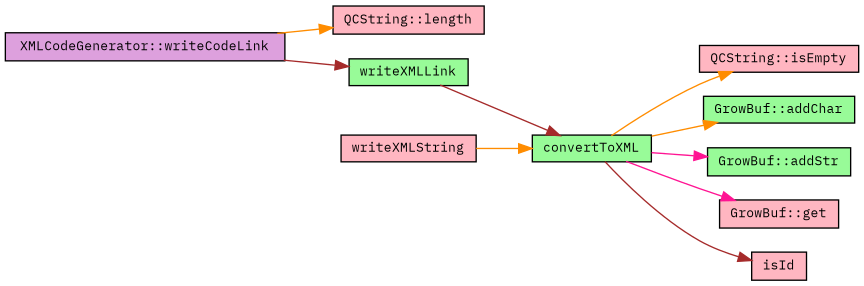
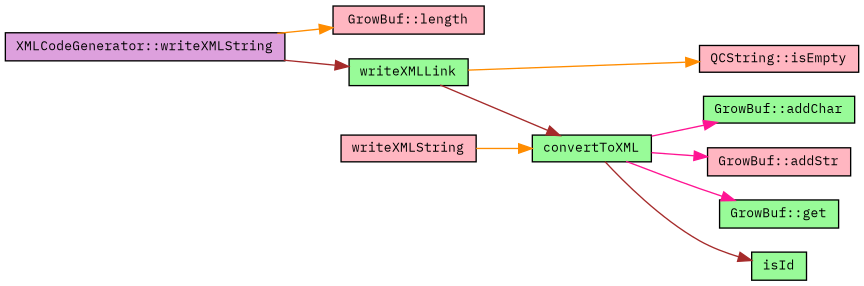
node "QCString::length": label "QCString::length" -> "GrowBuf::length"
node "XMLCodeGenerator::writeCodeLink": label "XMLCodeGenerator::writeCodeLink" -> "XMLCodeGenerator::writeXMLString"
edge "convertToXML" -> "QCString::isEmpty": now "writeXMLLink" -> "QCString::isEmpty"
edge "convertToXML" -> "GrowBuf::addChar": color darkorange -> deeppink
node "GrowBuf::addStr": fillcolor palegreen -> lightpink
node "GrowBuf::get": fillcolor lightpink -> palegreen
node "isId": fillcolor lightpink -> palegreen
